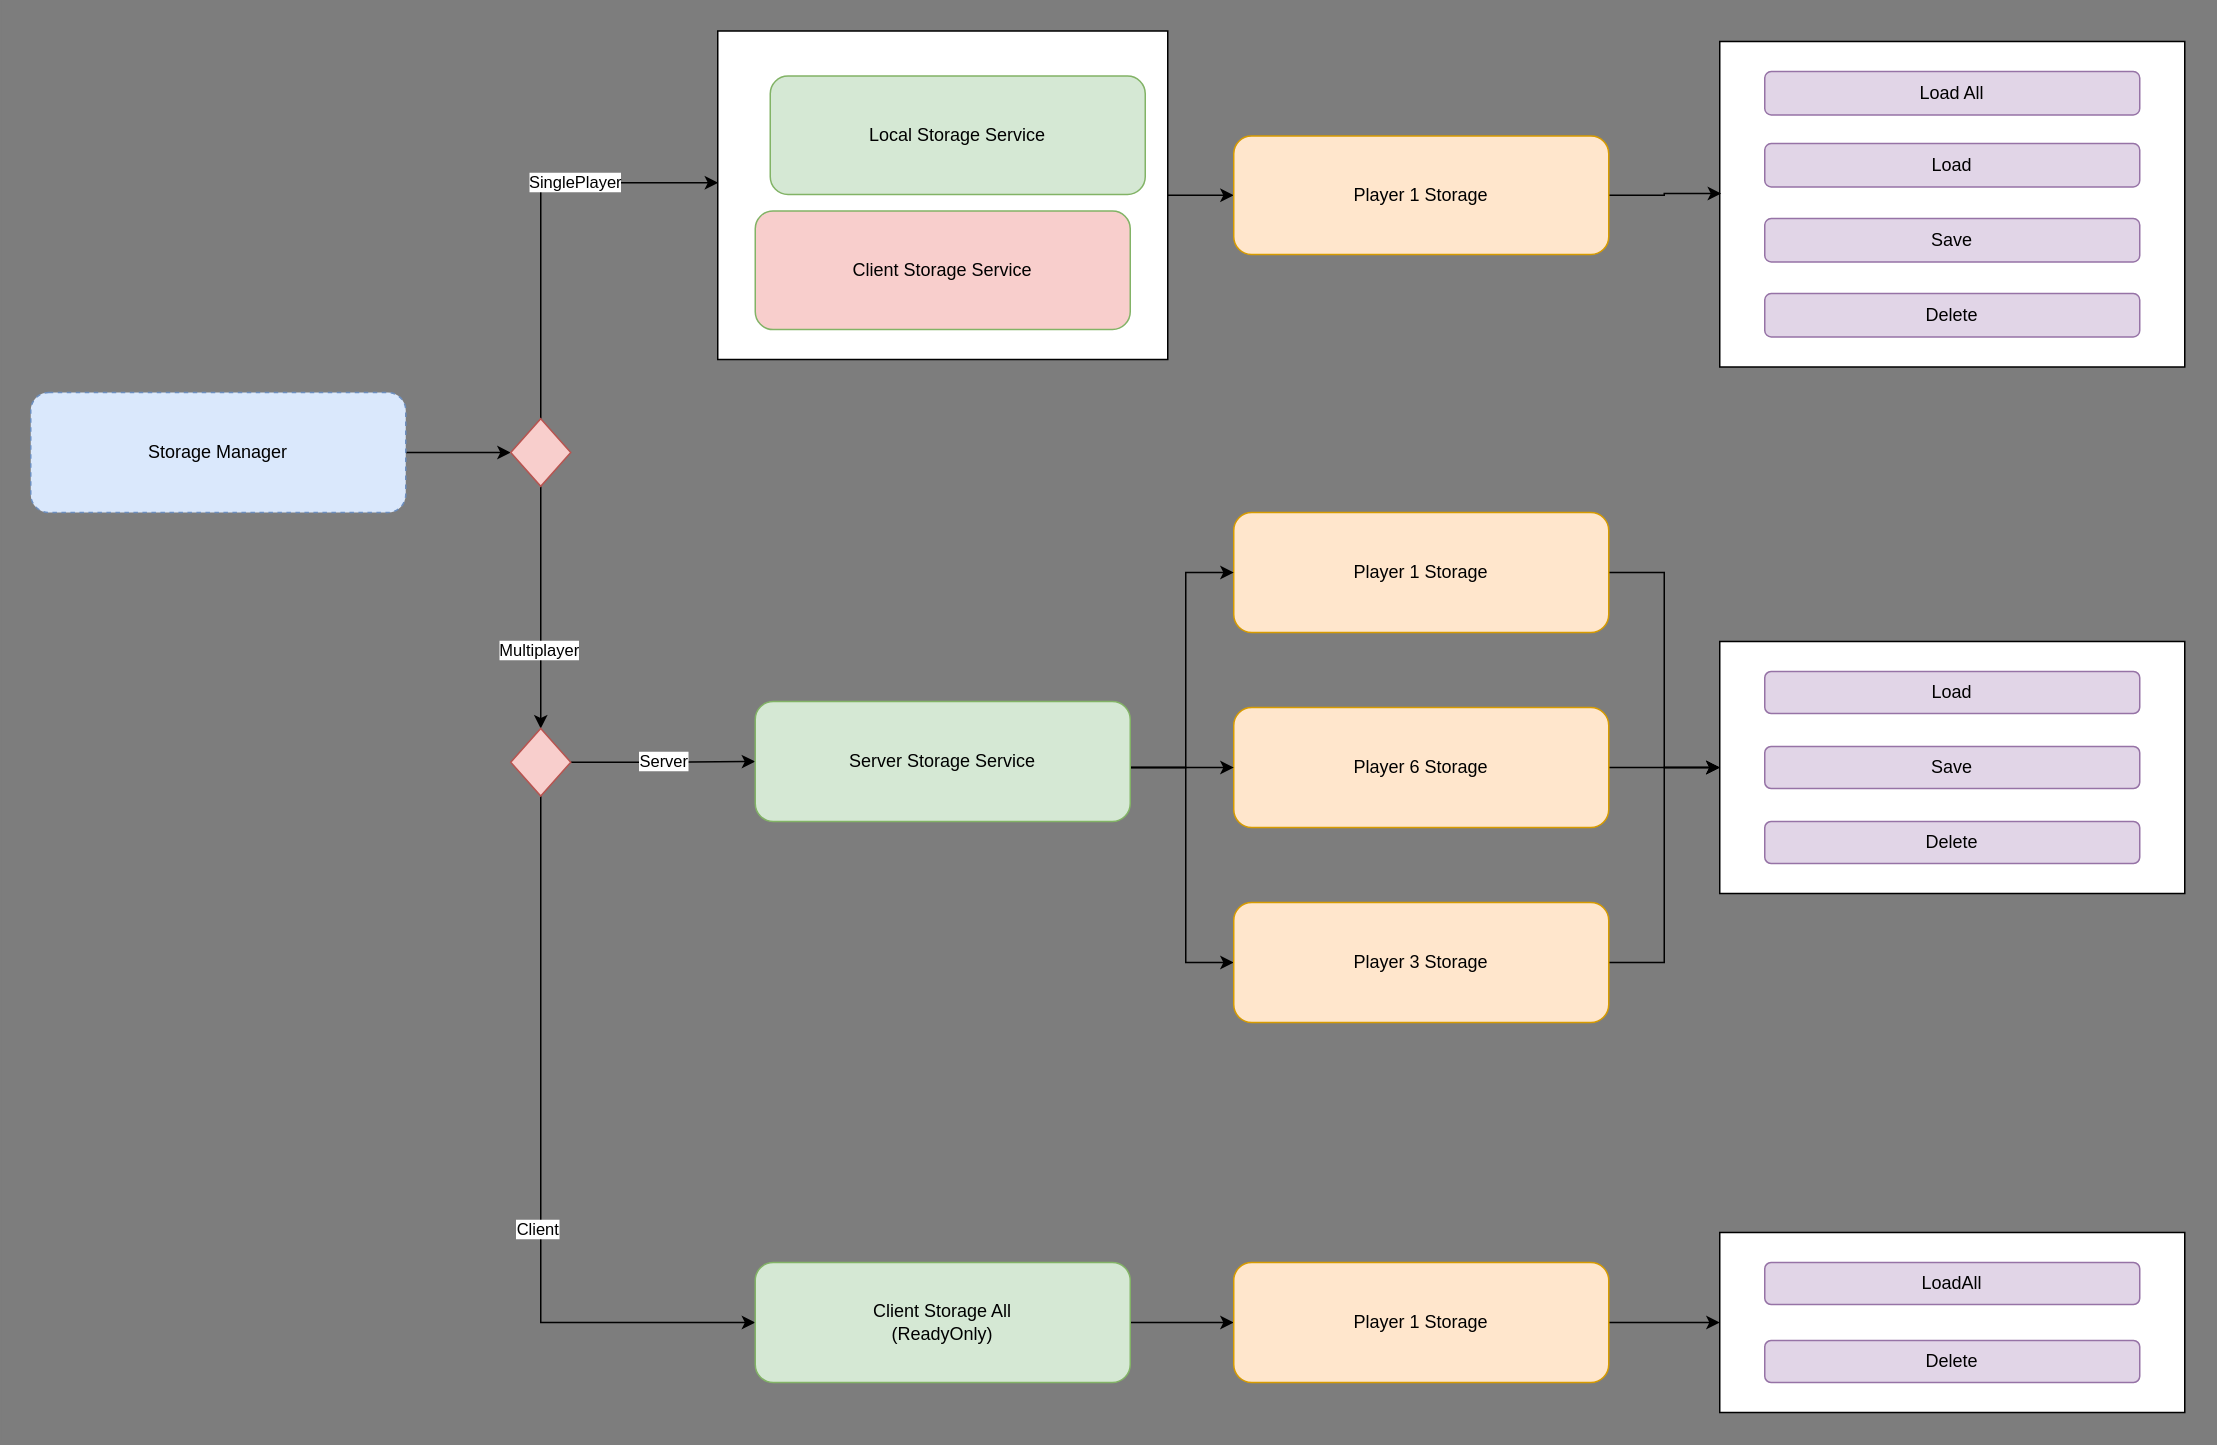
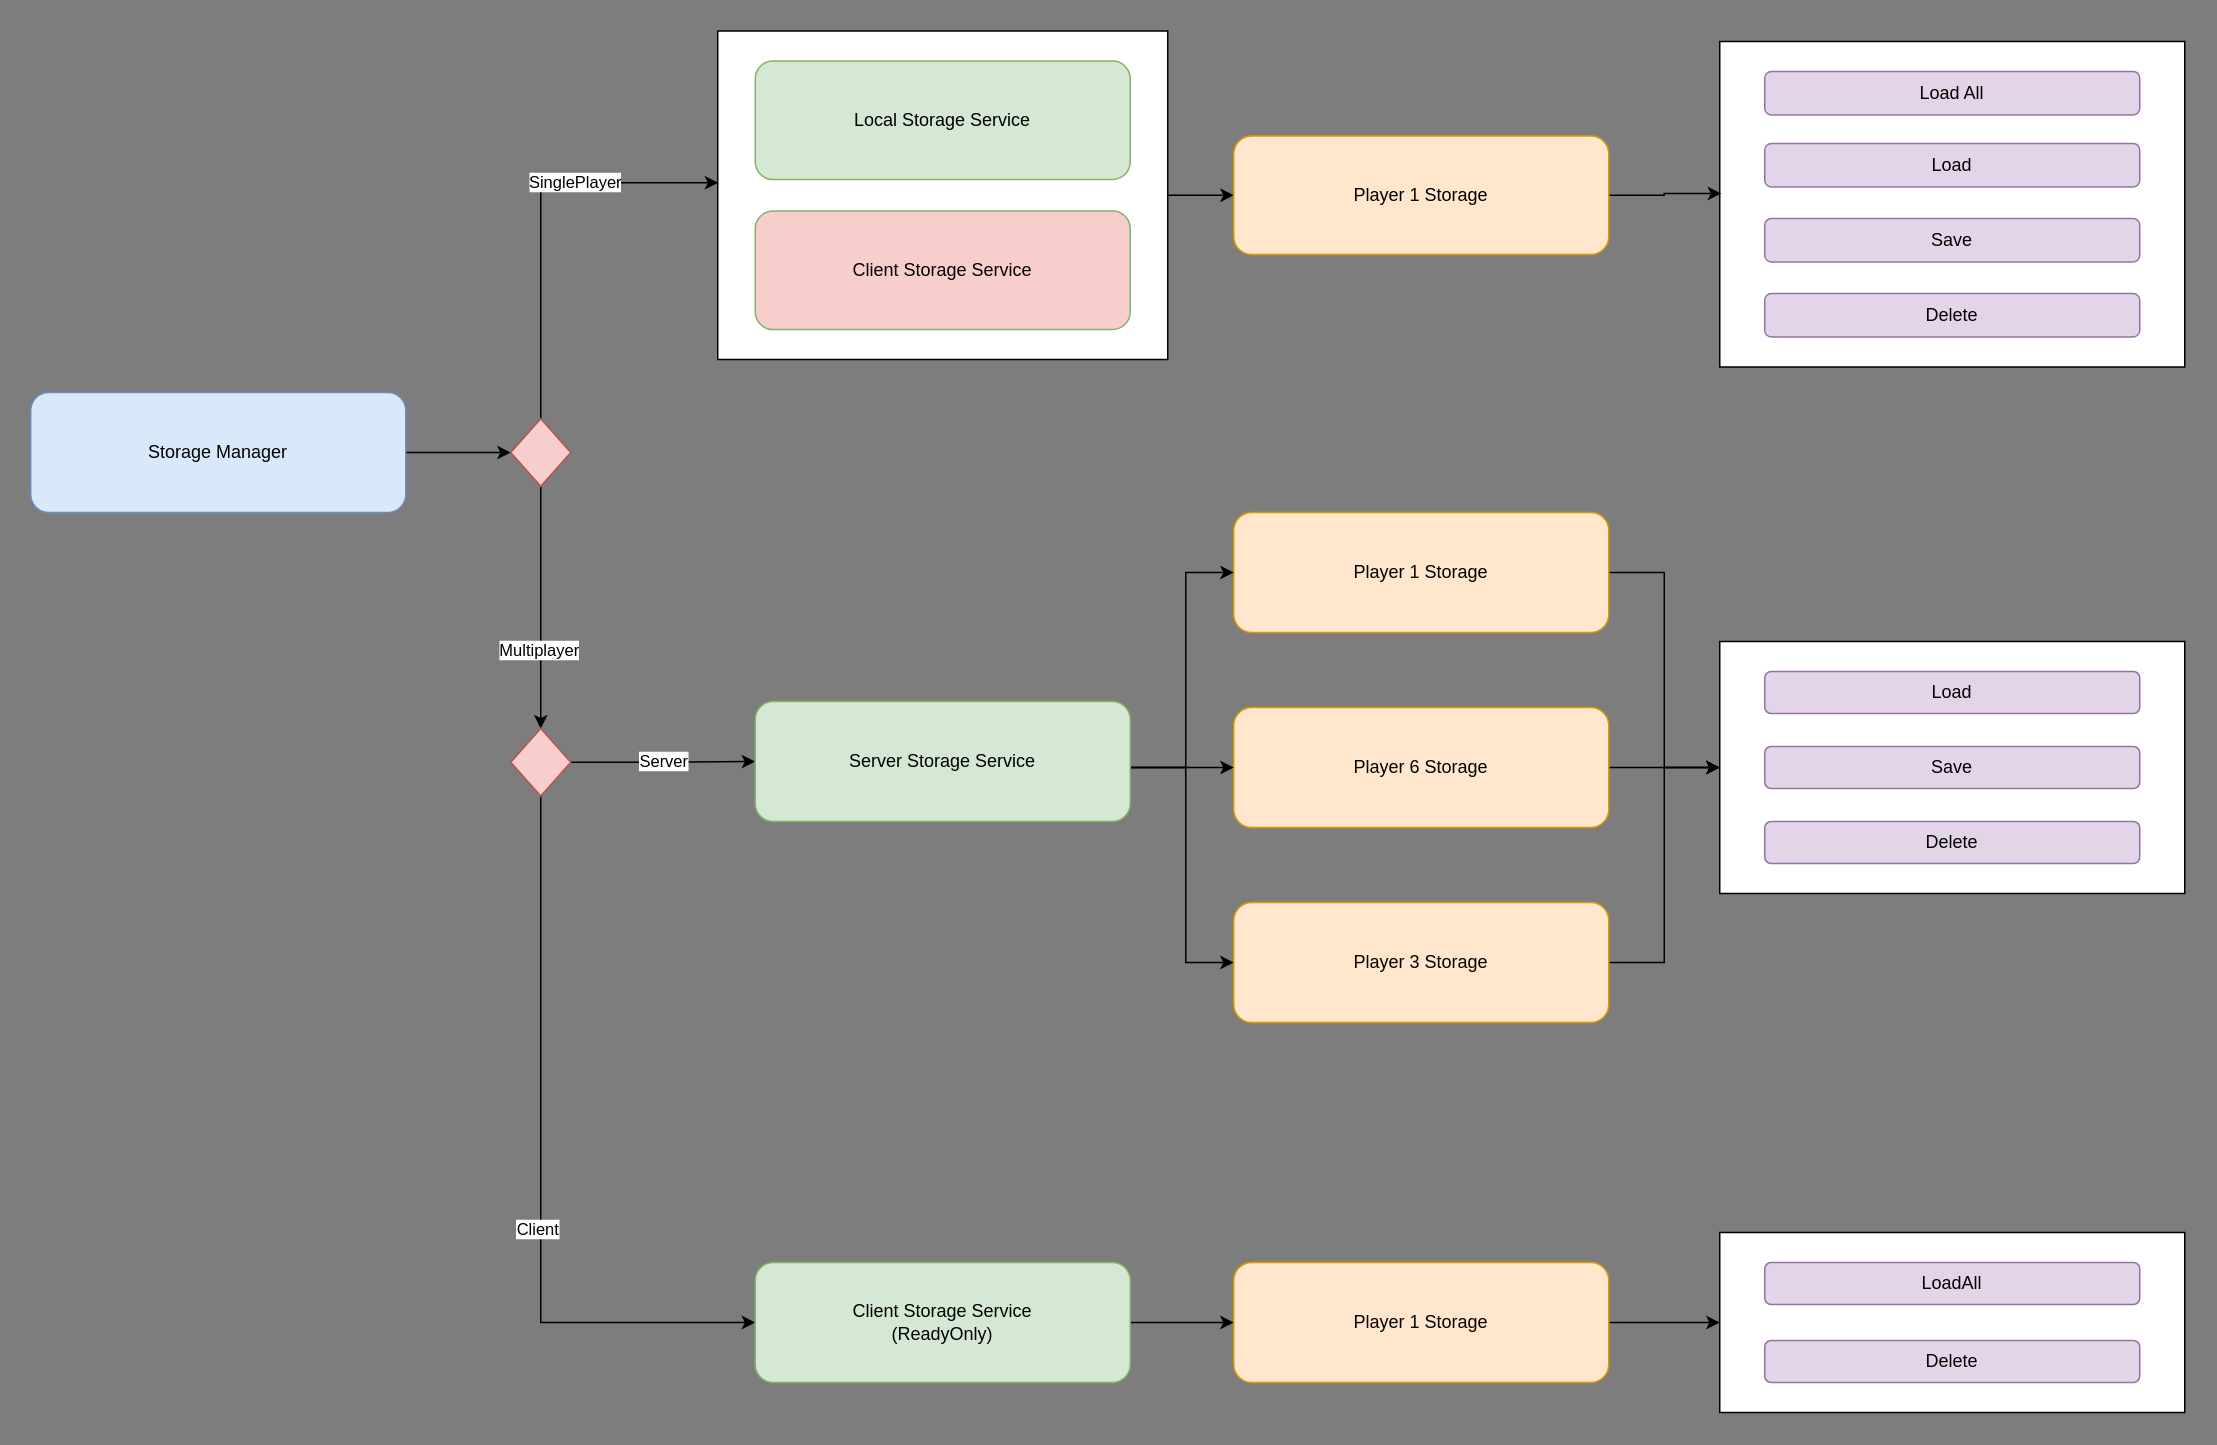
node "Local Storage Service": moved (958, 135) -> (943, 120)
node "Storage Manager": style dashed -> solid
node "Client Storage All (ReadyOnly)": label "Client Storage All (ReadyOnly)" -> "Client Storage Service (ReadyOnly)"
